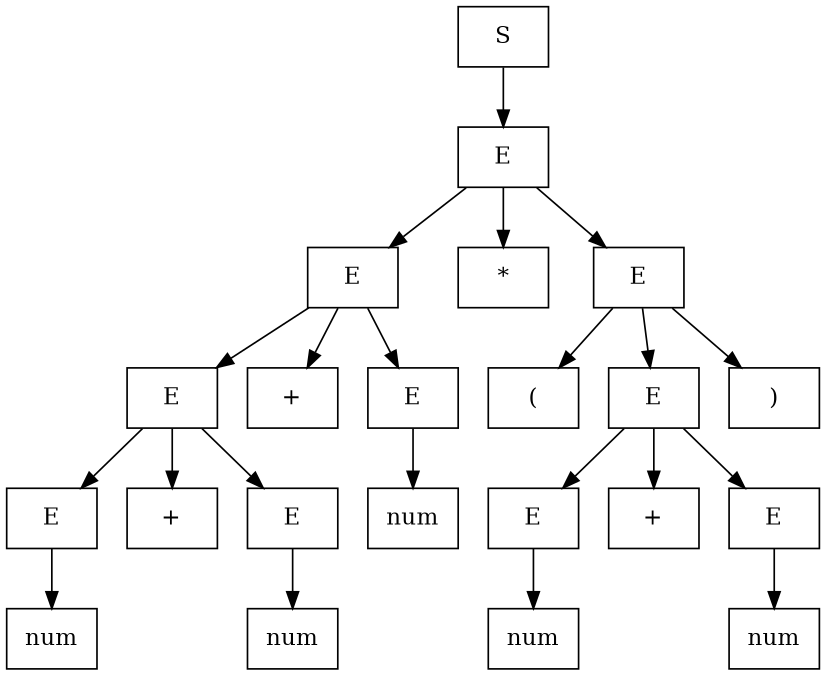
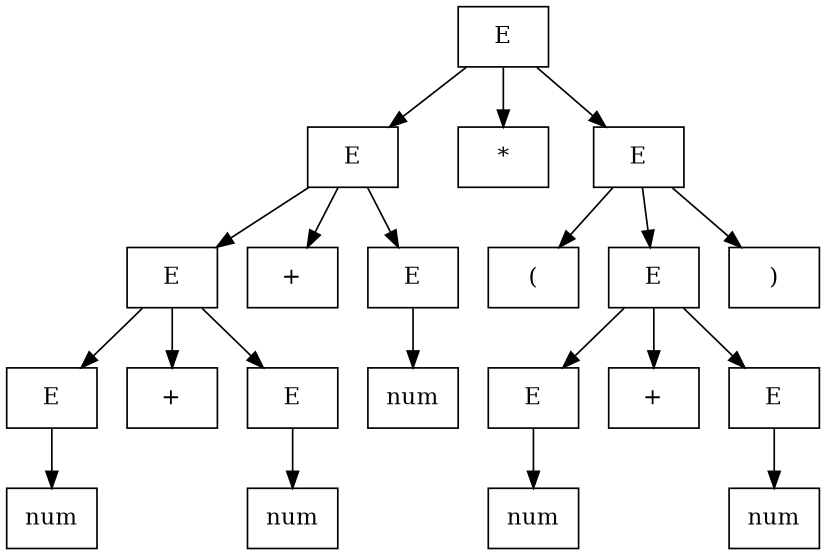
node "S": removed
